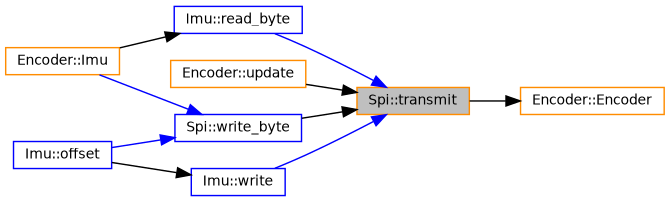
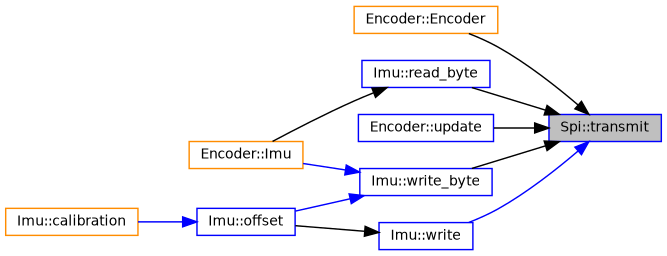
edge "Imu::read_byte" -> "Spi::transmit": color blue -> black
node "Encoder::update": color darkorange -> blue
node "Spi::transmit": color darkorange -> blue
edge "Spi::transmit" -> "Encoder::Encoder": reversed
node "Spi::write_byte": label "Spi::write_byte" -> "Imu::write_byte"
node "Imu::calibration": added
